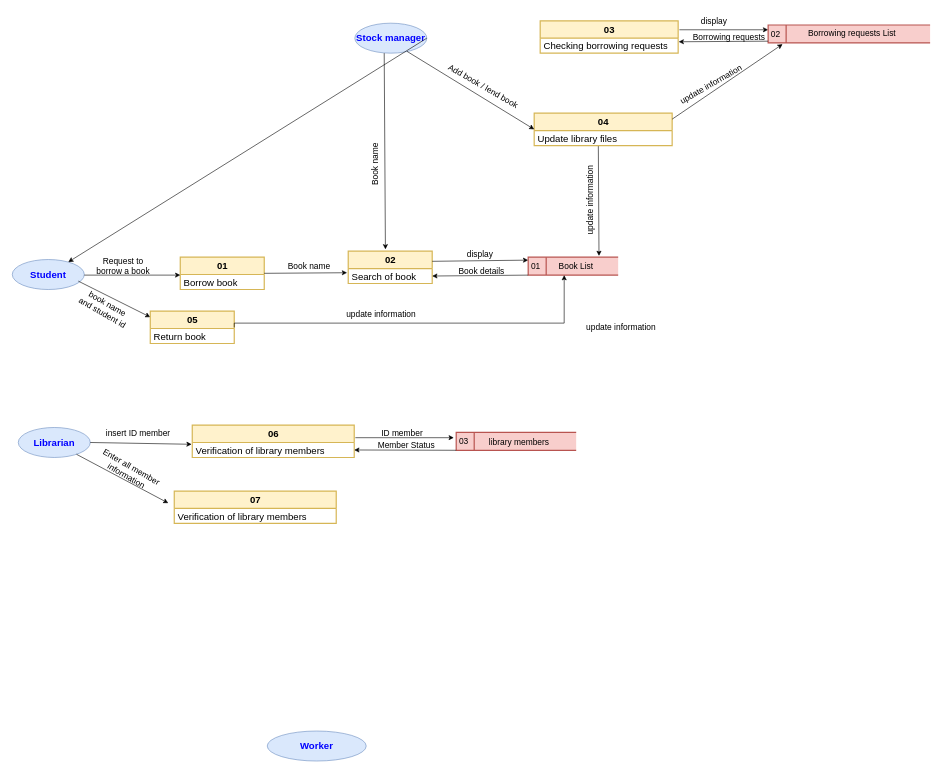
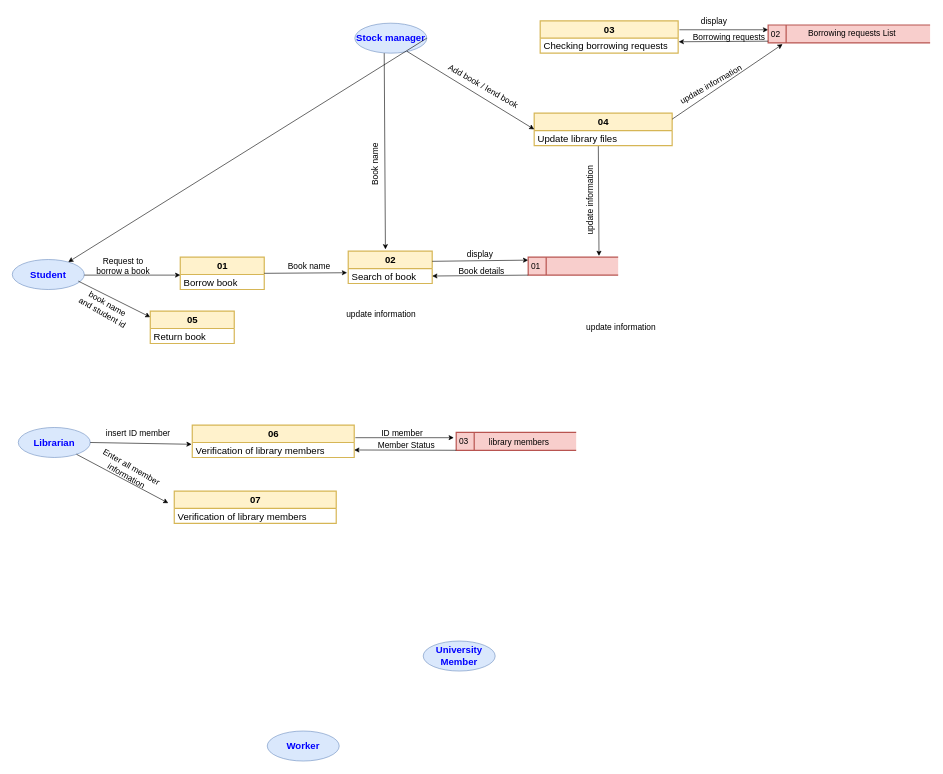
node "Book List": removed
edge "05" -> "Book List": removed
node "University Member": added
node "Worker": size 99x30 -> 72x30
